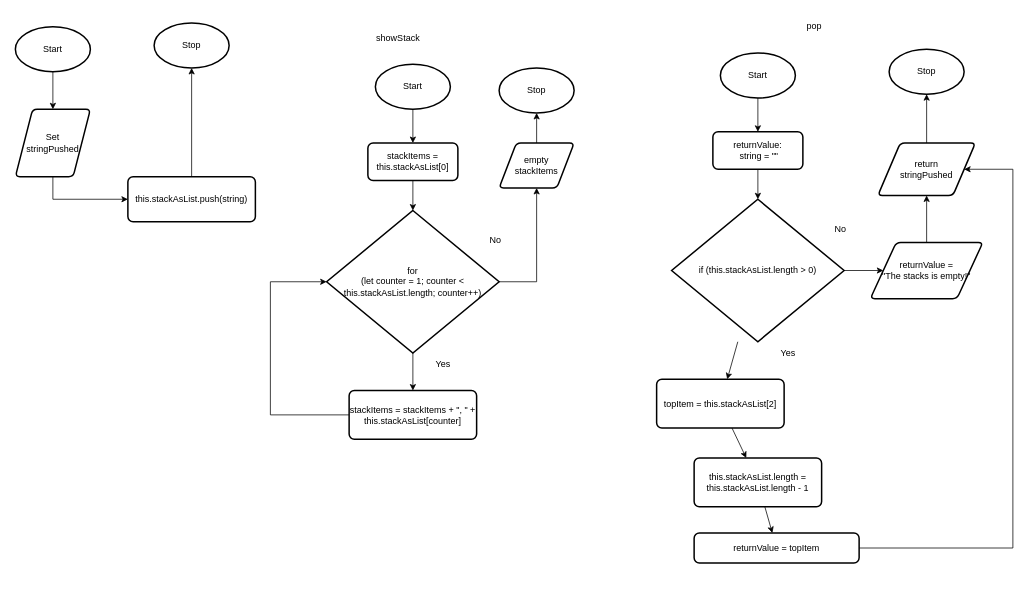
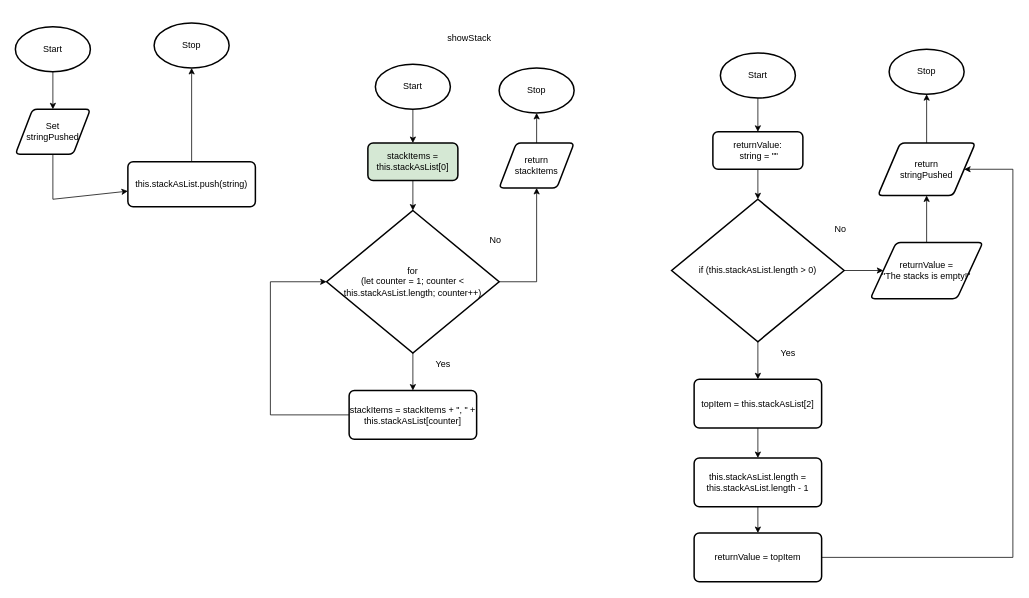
node "pop": removed
node "showStack": moved (398, 38) -> (469, 38)
node "Set stringPushed": size 75x68 -> 75x45
node "stackItems = this.stackAsList[0]": fillcolor #ffffff -> #d5e8d4
node "empty stackItems": label "empty stackItems" -> "return stackItems"
node "this.stackAsList.push(string)": moved (192, 199) -> (192, 184)
node "topItem = this.stackAsList[2]": moved (720, 404) -> (758, 404)
node "returnValue = topItem": size 165x30 -> 128x49
